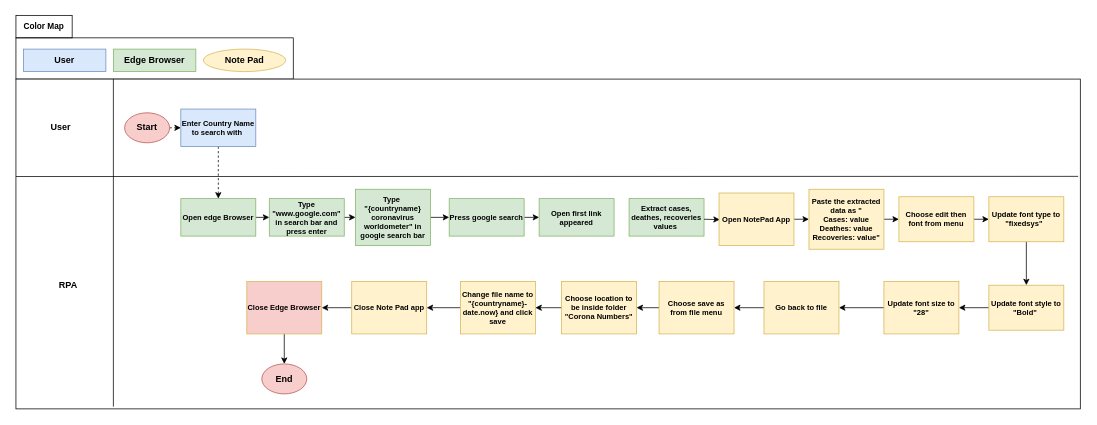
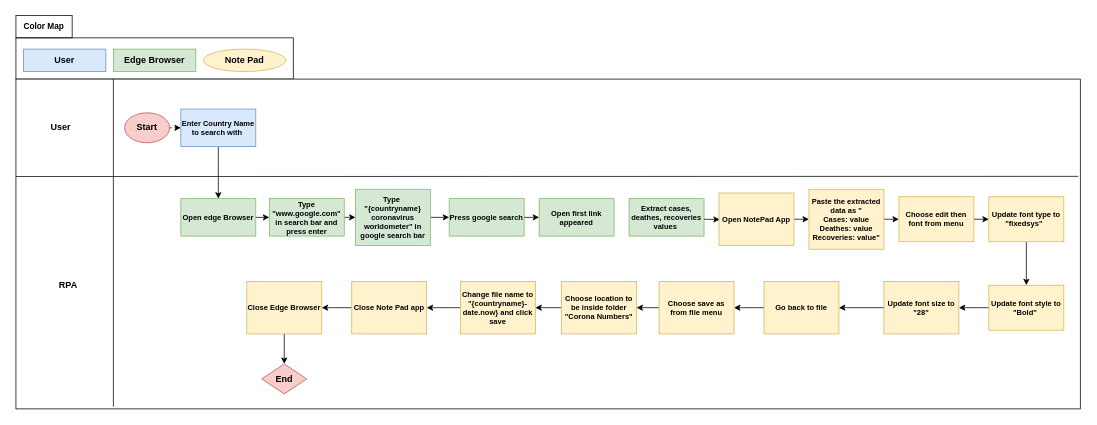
edge "Enter Country Name to search with" -> "Open edge Browser": style dashed -> solid
node "Close Edge Browser": fillcolor #f8cecc -> #fff2cc
node "End": shape ellipse -> diamond
